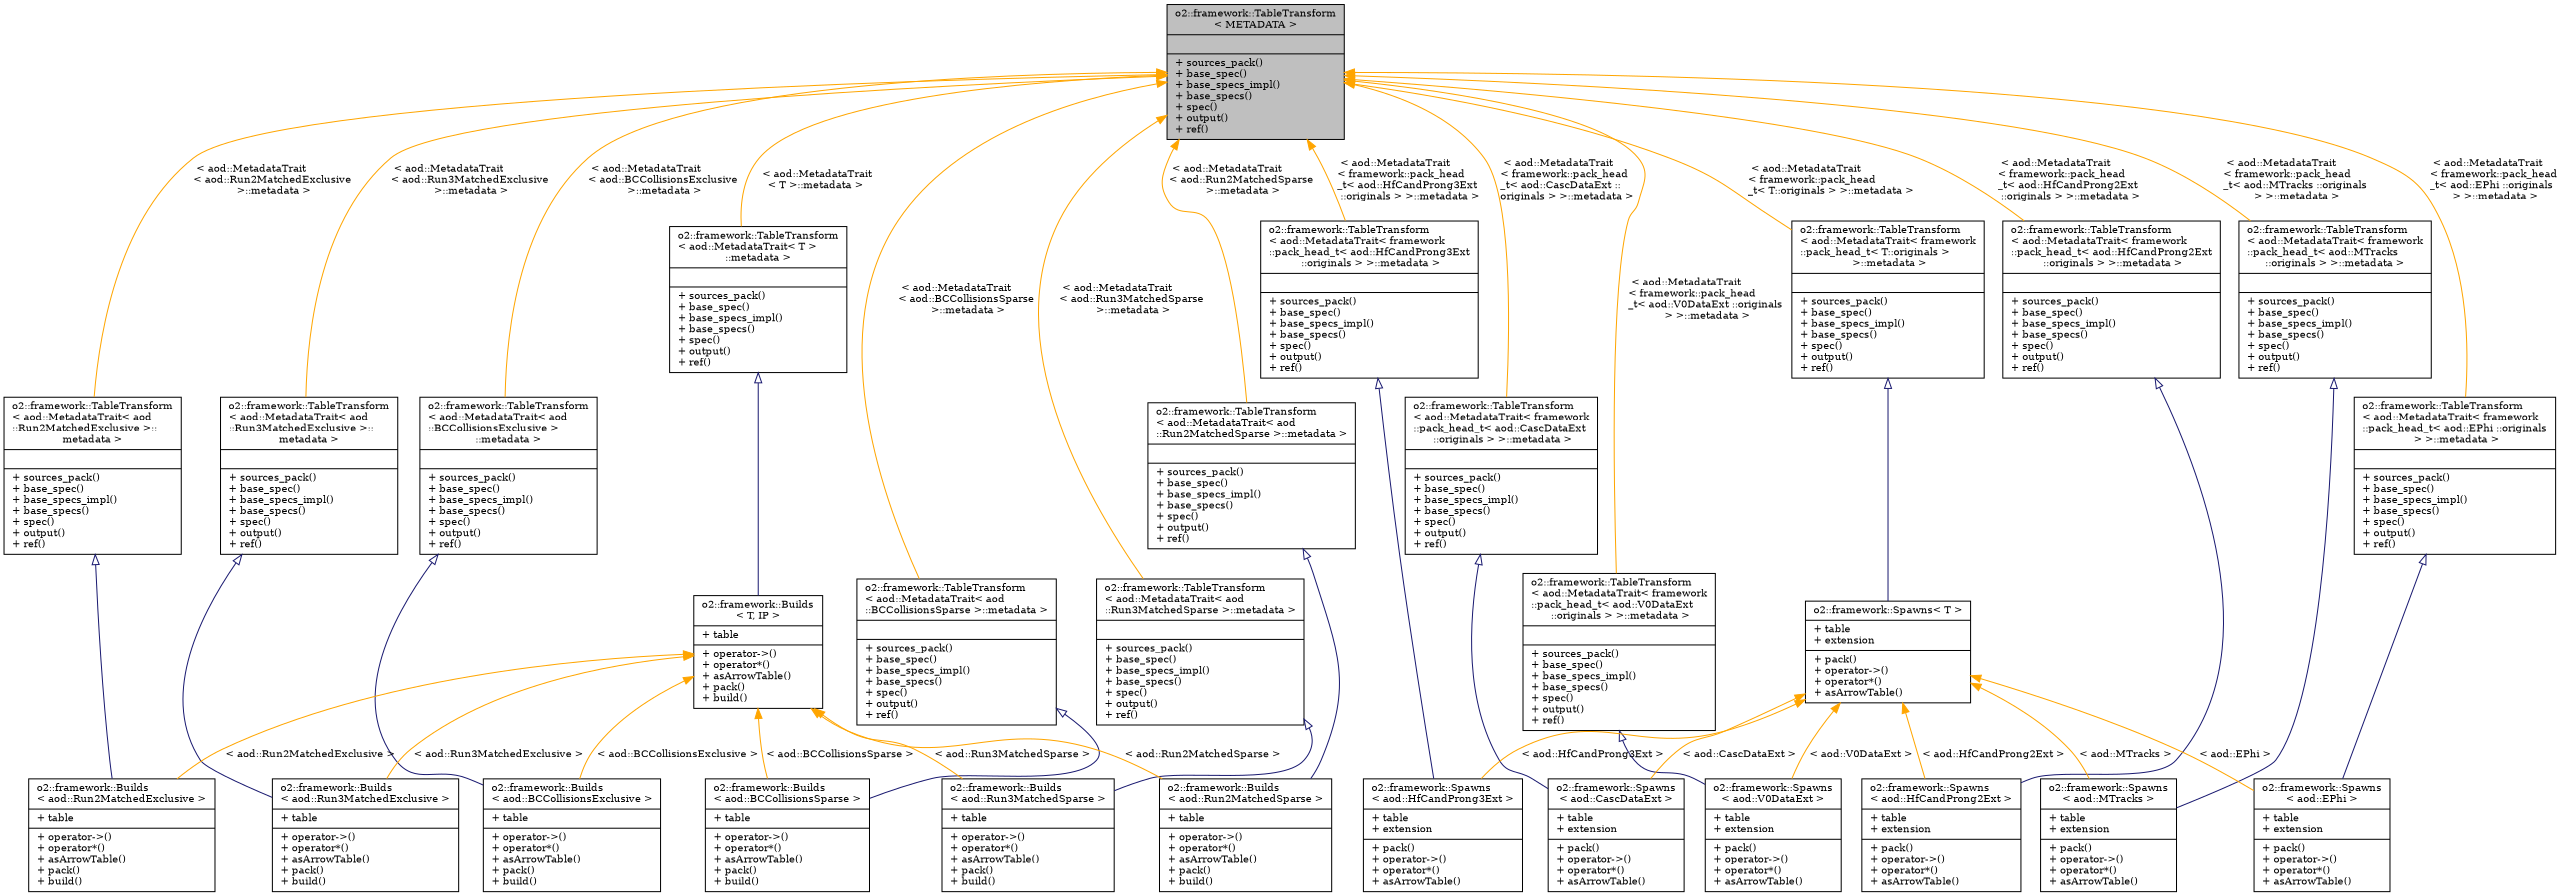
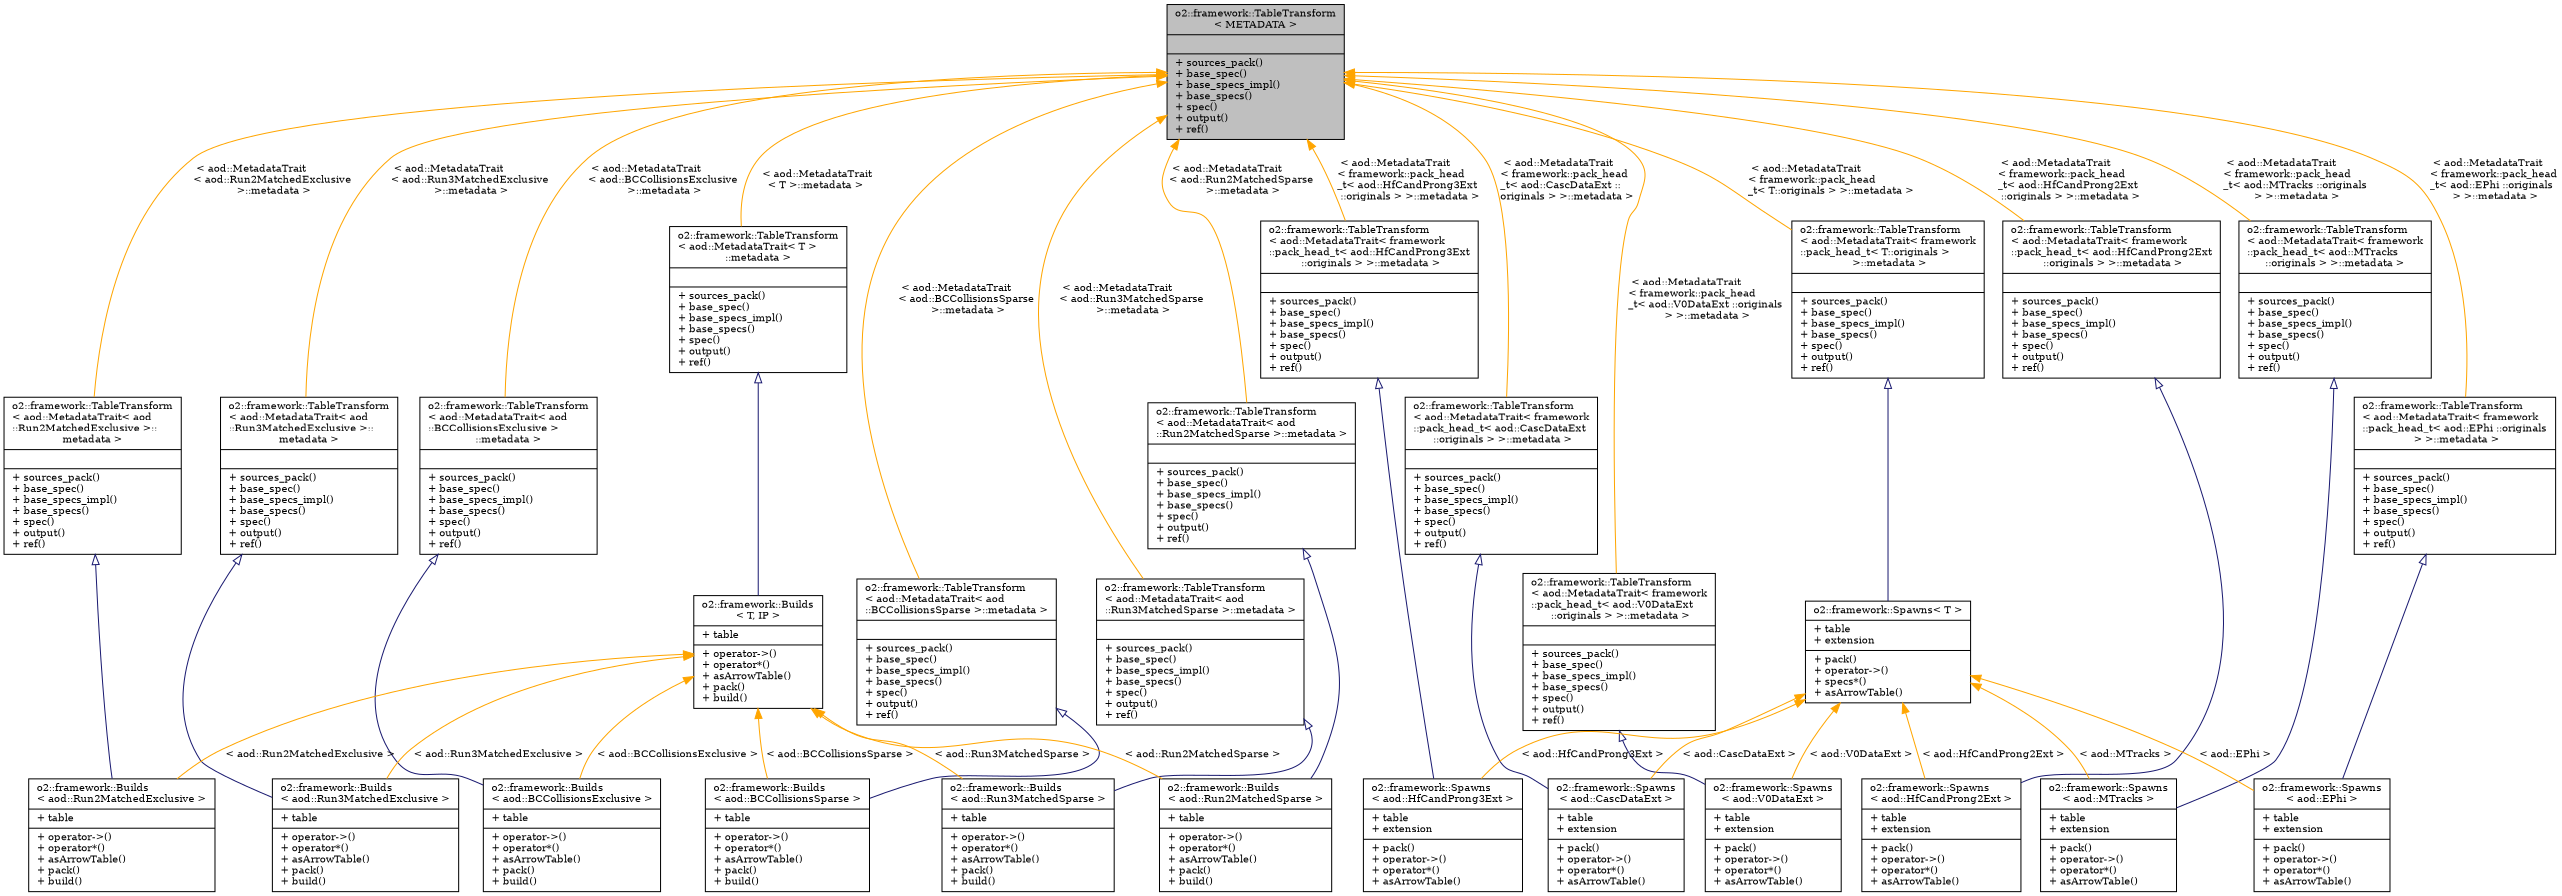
node "o2::framework::Spawns< T >": text "+ operator*()" -> "+ specs*()"
